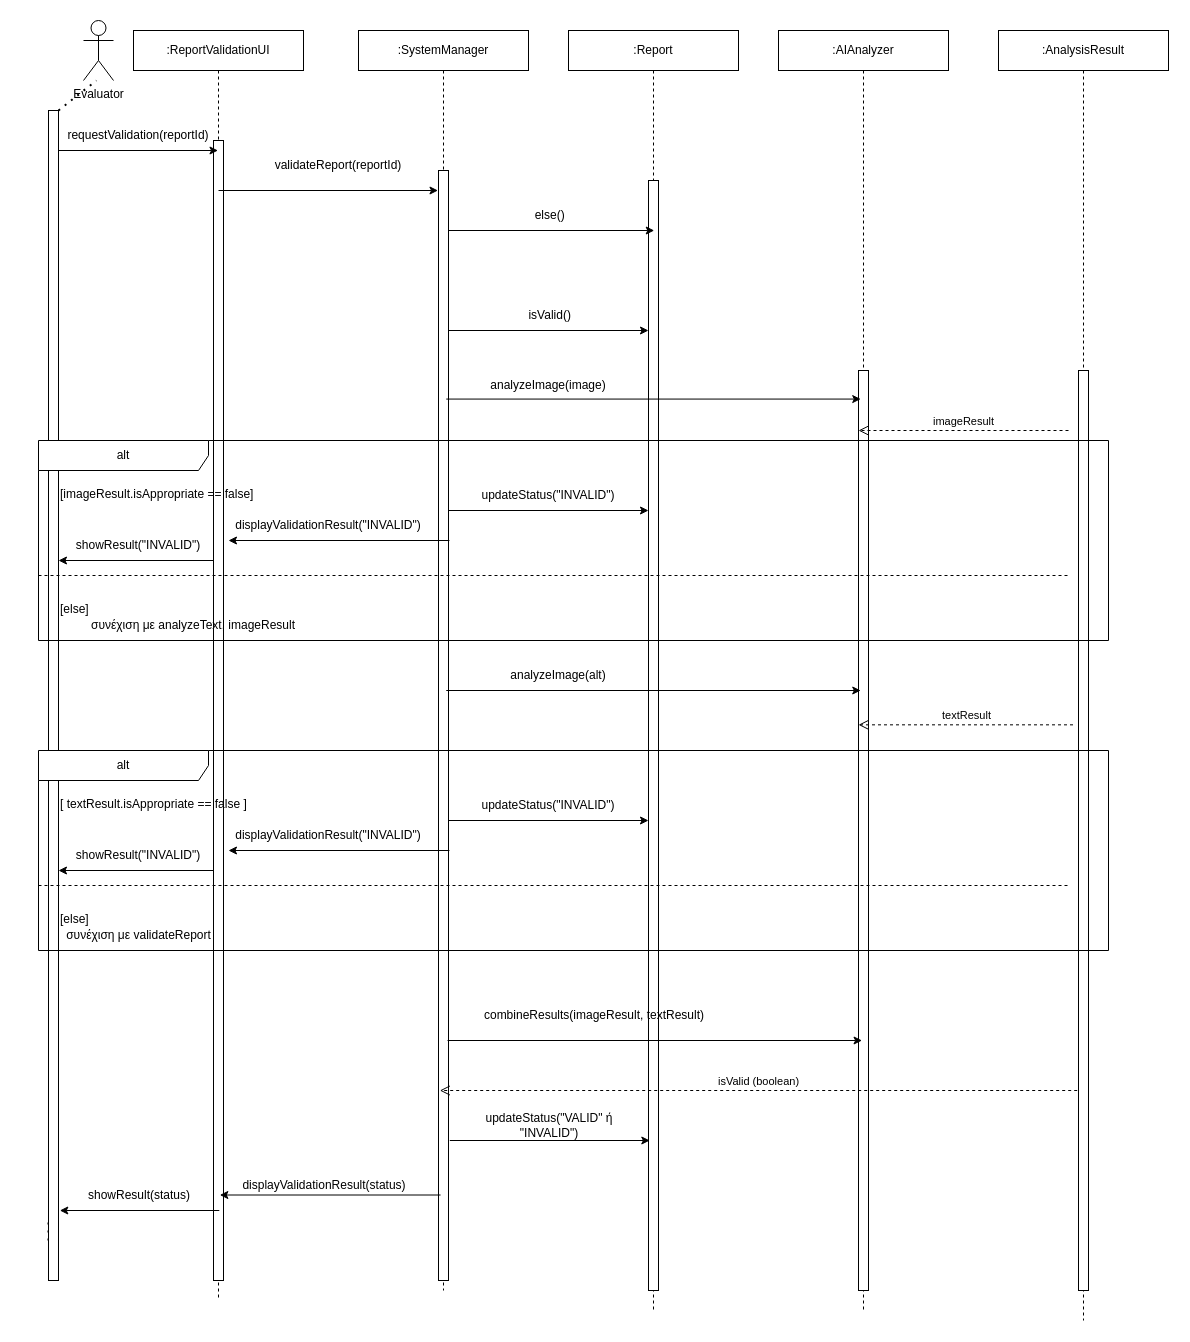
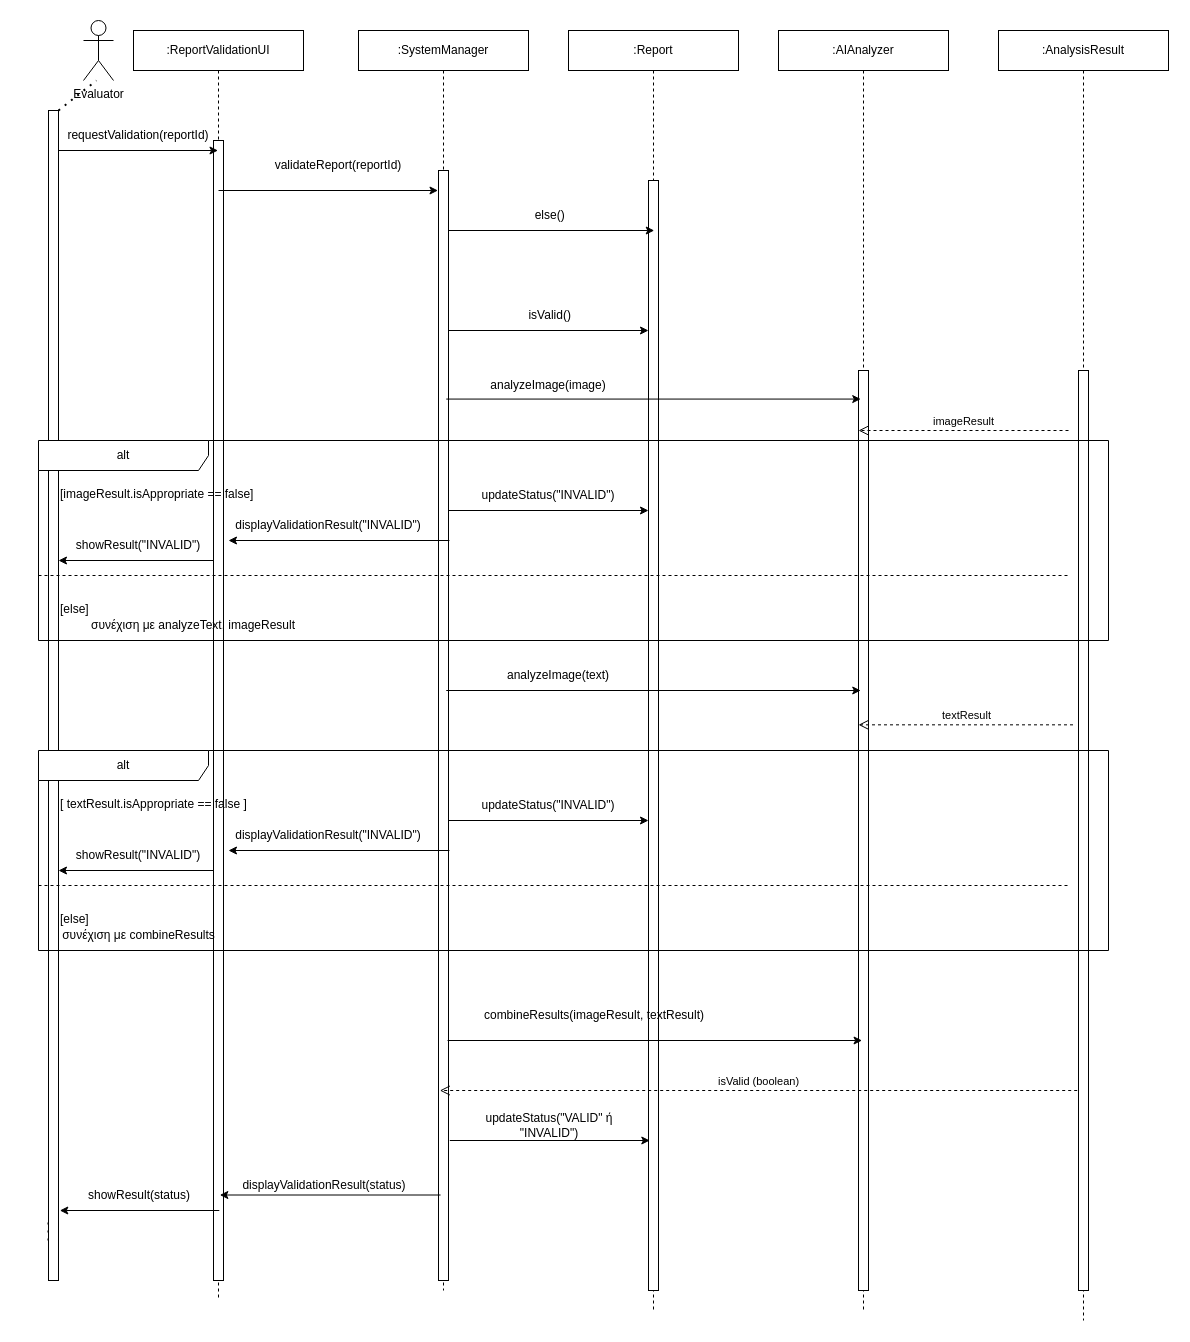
node "analyzeImage(alt)": label "analyzeImage(alt)" -> "analyzeImage(text)"
node "συνέχιση με validateReport": label "συνέχιση με validateReport" -> "συνέχιση με combineResults"
